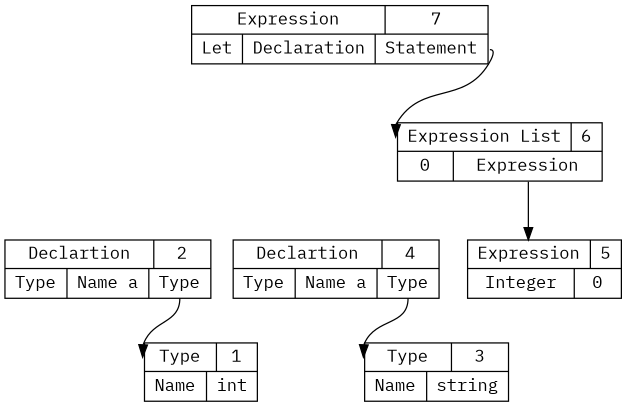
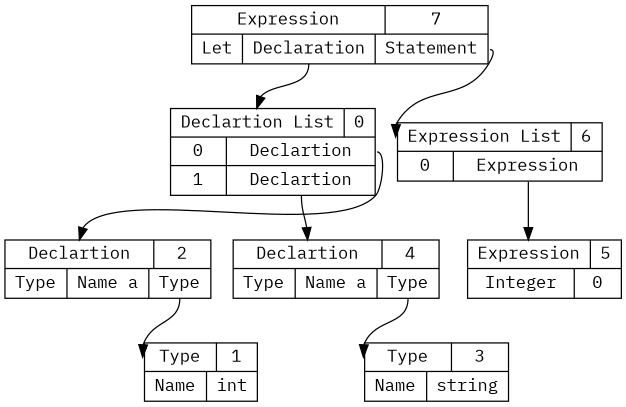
node "Declartion List": added
